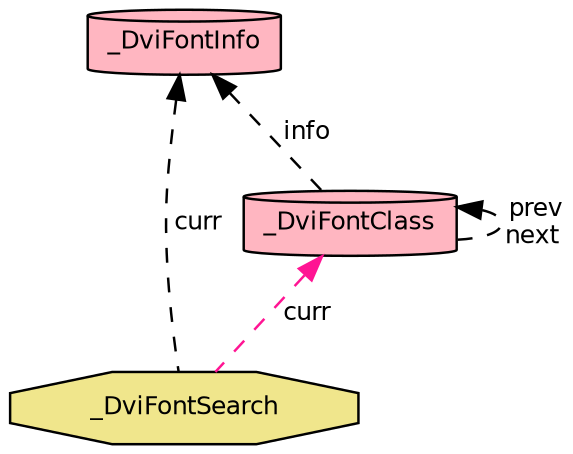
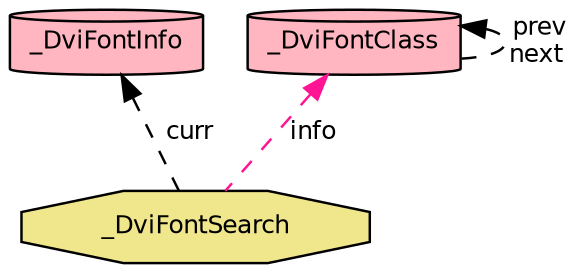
edge "_DviFontClass" -> "_DviFontInfo": removed, label "info"
edge "_DviFontSearch" -> "_DviFontClass": label " curr" -> " info"
